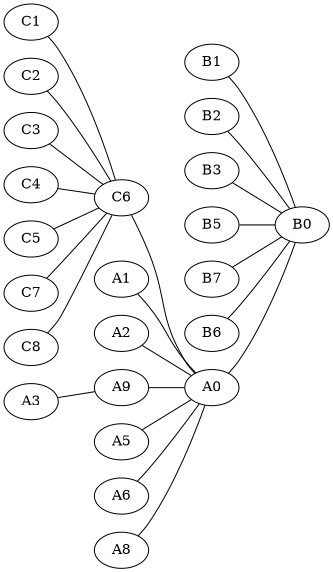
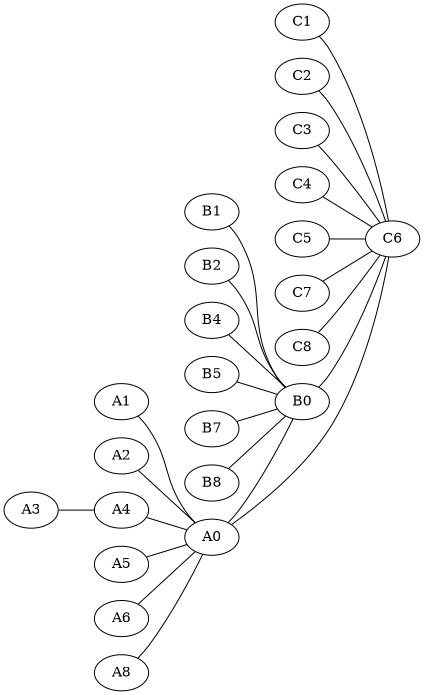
node "B3": label "B3" -> "B4"
edge "C6" -- "B0": added
node "B6": label "B6" -> "B8"
node "A9": label "A9" -> "A4"
